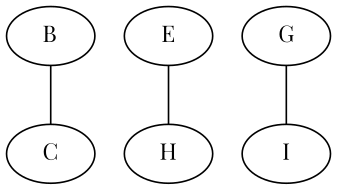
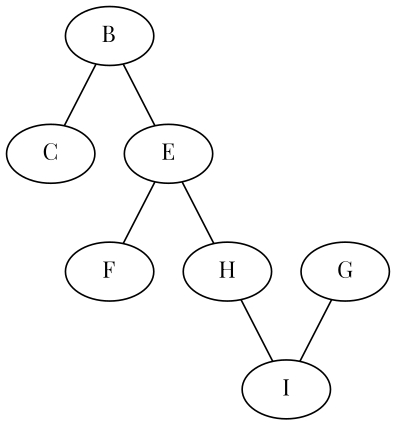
edge "B" -- "E": added
node "F": added
edge "H" -- "I": added
